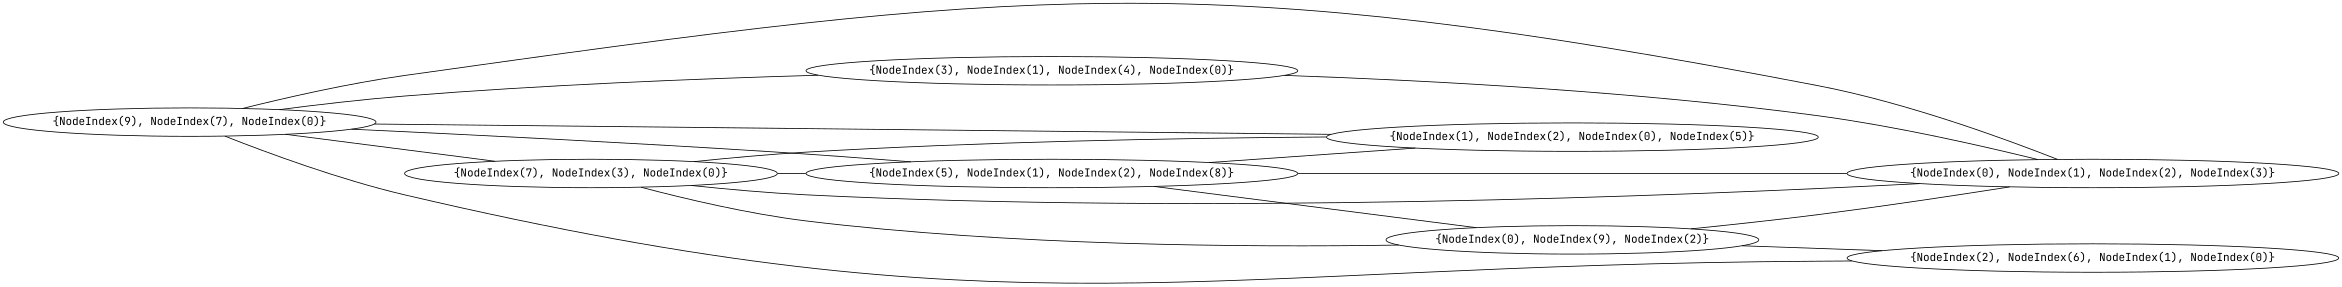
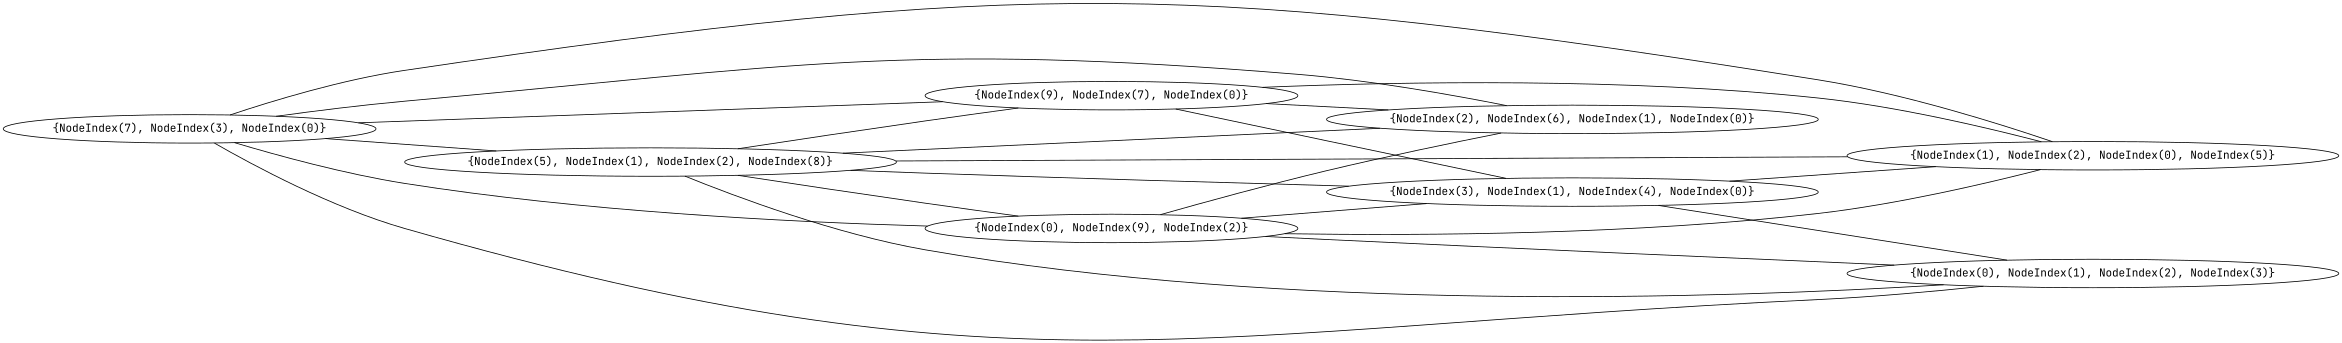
edge "{NodeIndex(9), NodeIndex(7), NodeIndex(0)}" -- "{NodeIndex(0), NodeIndex(1), NodeIndex(2), NodeIndex(3)}": removed
edge "{NodeIndex(2), NodeIndex(6), NodeIndex(1), NodeIndex(0)}" -- "{NodeIndex(7), NodeIndex(3), NodeIndex(0)}": added
edge "{NodeIndex(2), NodeIndex(6), NodeIndex(1), NodeIndex(0)}" -- "{NodeIndex(5), NodeIndex(1), NodeIndex(2), NodeIndex(8)}": added
edge "{NodeIndex(1), NodeIndex(2), NodeIndex(0), NodeIndex(5)}" -- "{NodeIndex(3), NodeIndex(1), NodeIndex(4), NodeIndex(0)}": added
edge "{NodeIndex(5), NodeIndex(1), NodeIndex(2), NodeIndex(8)}" -- "{NodeIndex(3), NodeIndex(1), NodeIndex(4), NodeIndex(0)}": added
edge "{NodeIndex(3), NodeIndex(1), NodeIndex(4), NodeIndex(0)}" -- "{NodeIndex(0), NodeIndex(9), NodeIndex(2)}": added
edge "{NodeIndex(1), NodeIndex(2), NodeIndex(0), NodeIndex(5)}" -- "{NodeIndex(0), NodeIndex(9), NodeIndex(2)}": added
